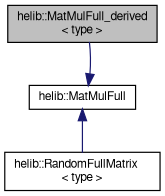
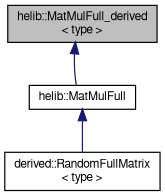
edge "helib::MatMulFull_derived < type >" -> "helib::MatMulFull": reversed
node "helib::RandomFullMatrix < type >": label "helib::RandomFullMatrix < type >" -> "derived::RandomFullMatrix < type >"
